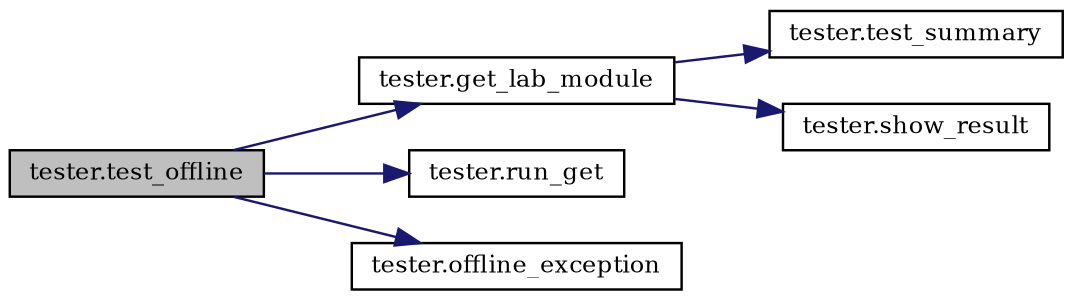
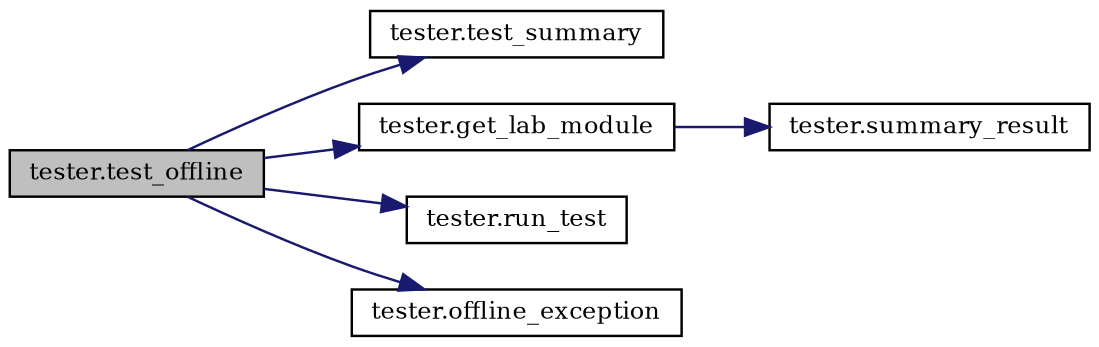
edge "tester.get_lab_module" -> "tester.test_summary": now "tester.test_offline" -> "tester.test_summary"
node "tester.show_result": label "tester.show_result" -> "tester.summary_result"
node "tester.run_get": label "tester.run_get" -> "tester.run_test"
